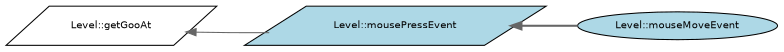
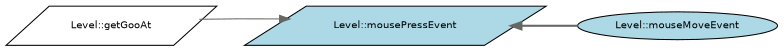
edge "Level::mousePressEvent" -> "Level::getGooAt": reversed
